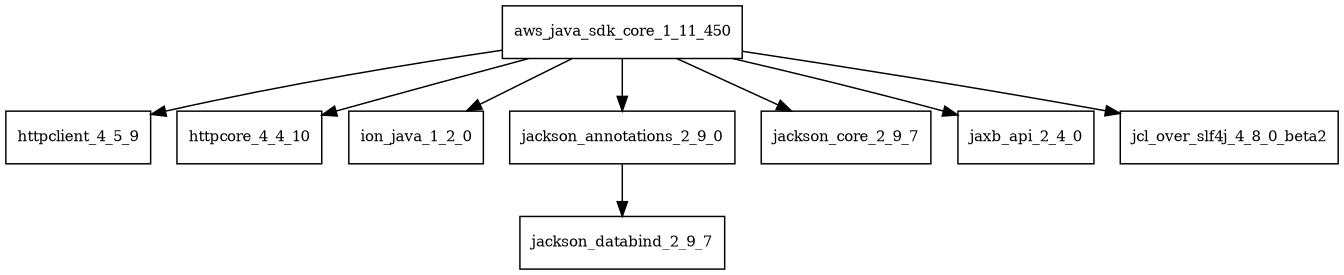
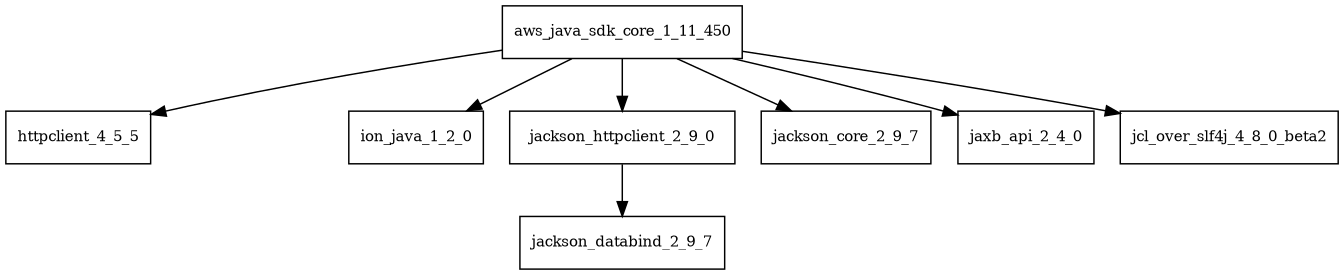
node "httpclient_4_5_9": label "httpclient_4_5_9" -> "httpclient_4_5_5"
node "httpcore_4_4_10": removed
node "jackson_annotations_2_9_0": label "jackson_annotations_2_9_0" -> "jackson_httpclient_2_9_0"
